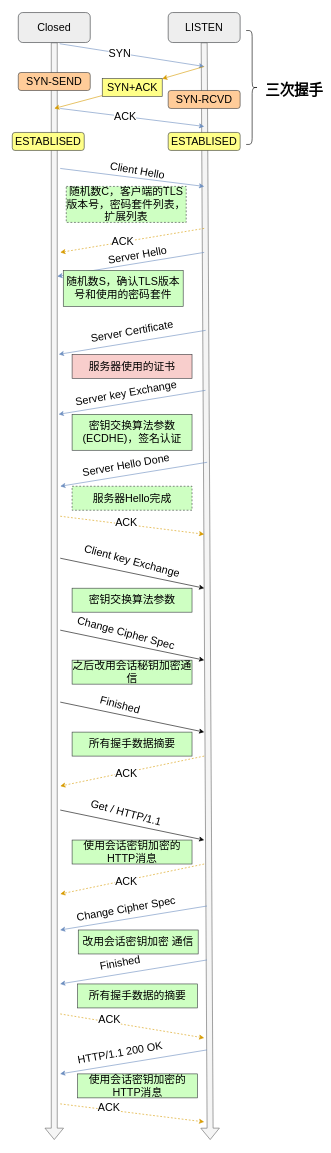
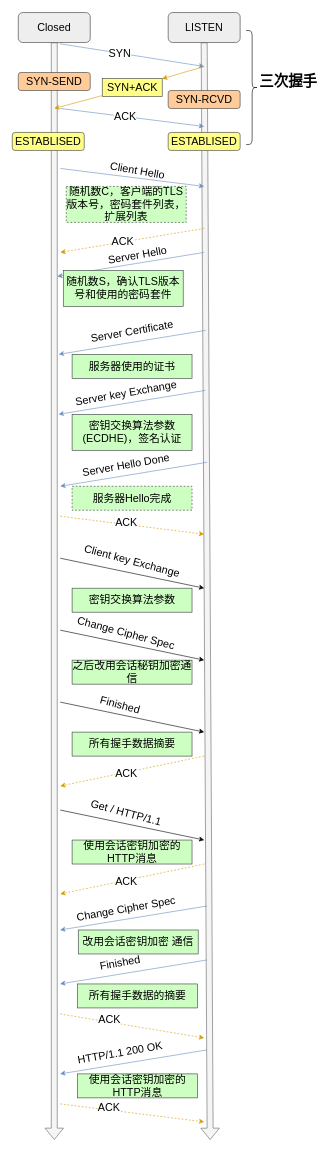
node "三次握手": moved (294, 90) -> (288, 81)
node "服务器使用的证书": fillcolor #f8cecc -> #ceffc2
